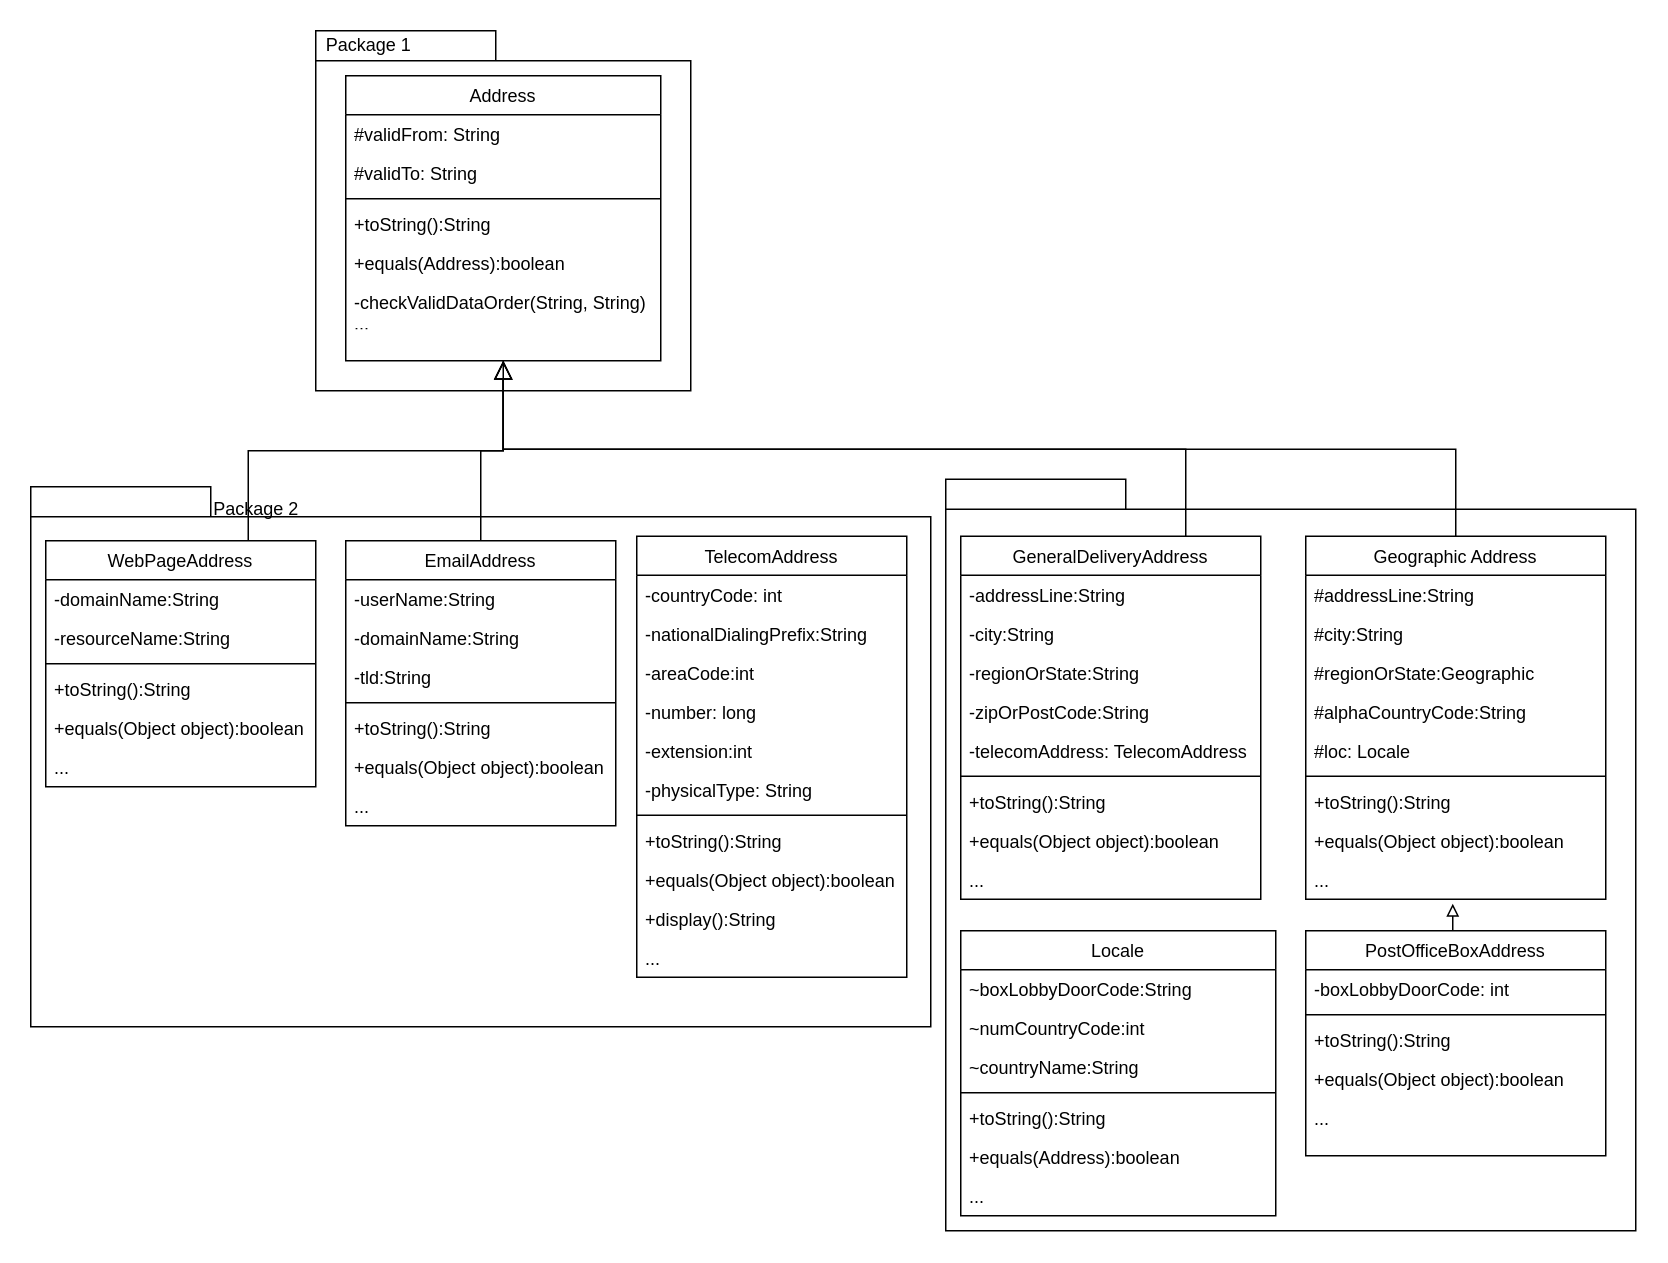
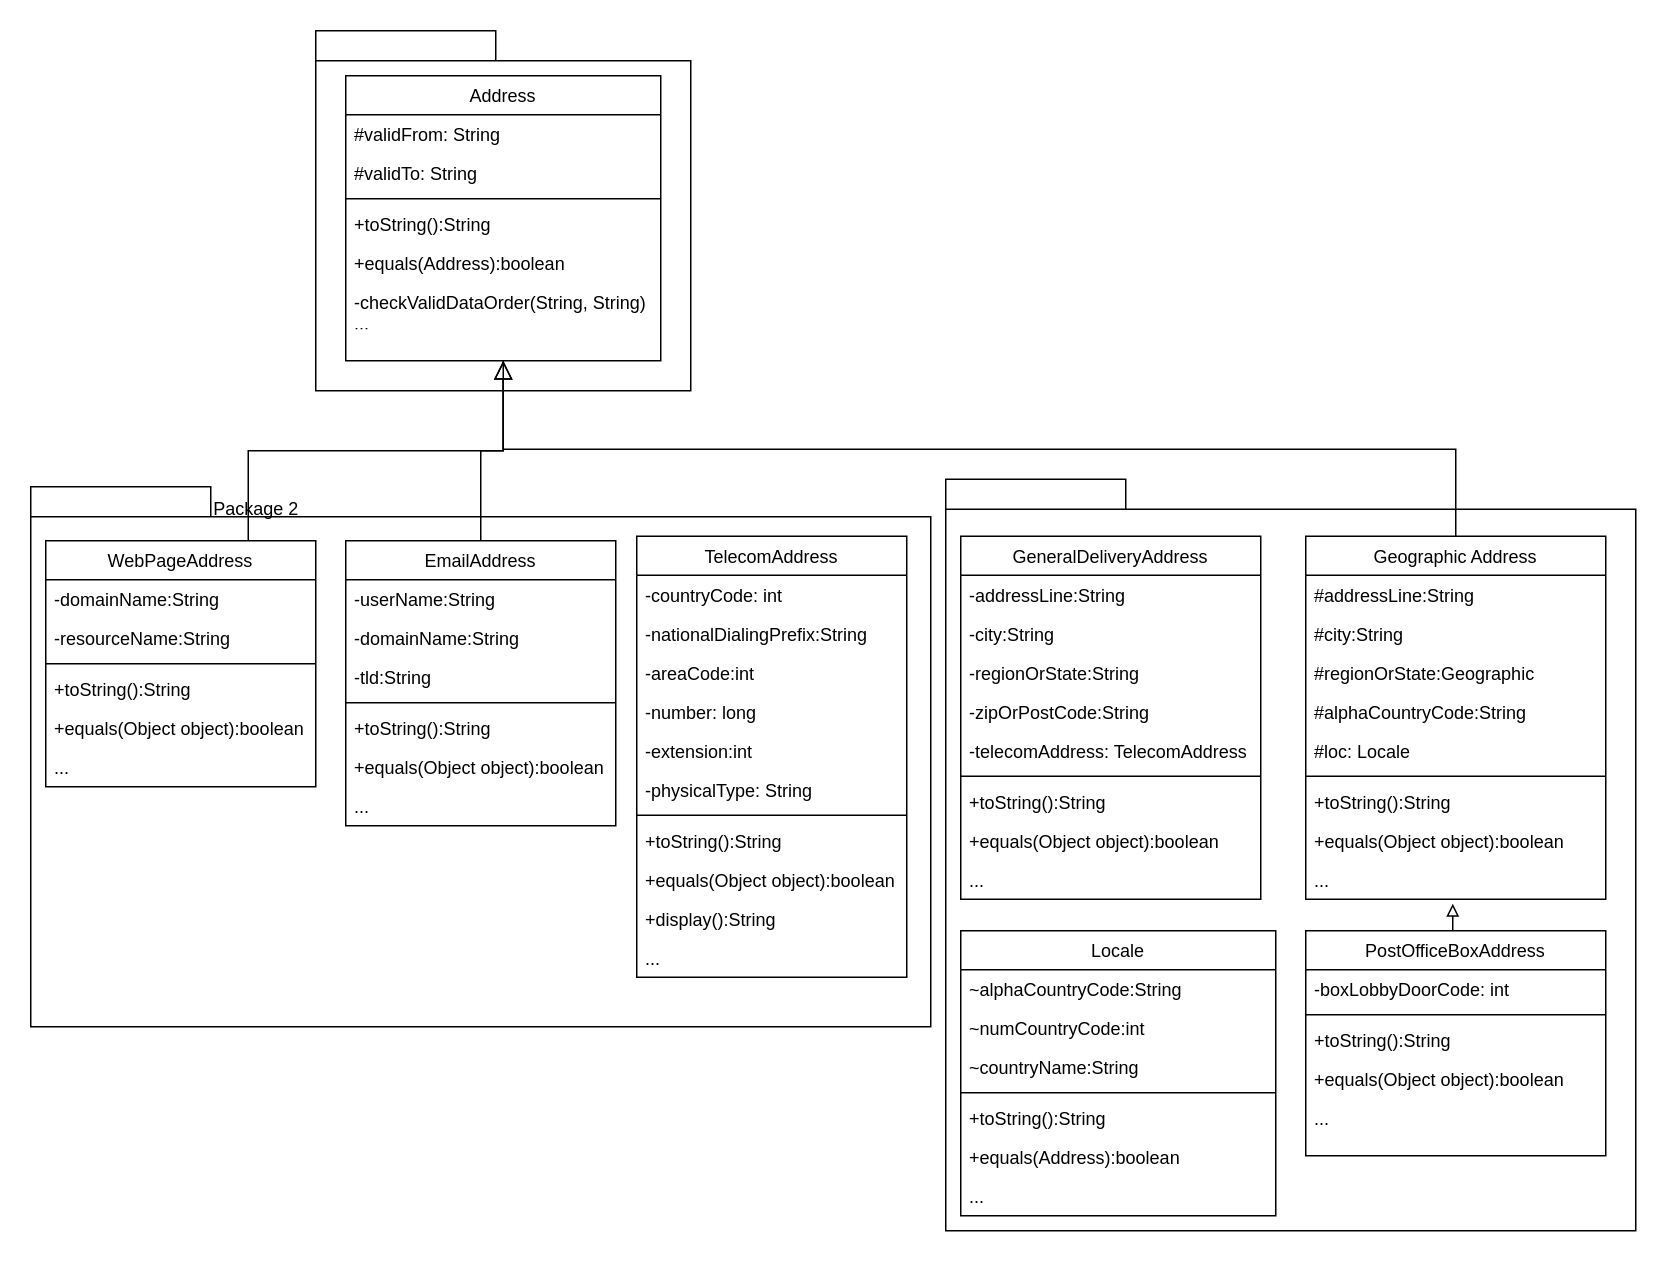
node "Package 1": removed
edge "GeneralDeliveryAddress" -> "Address": removed
node "~boxLobbyDoorCode:String": label "~boxLobbyDoorCode:String" -> "~alphaCountryCode:String"
